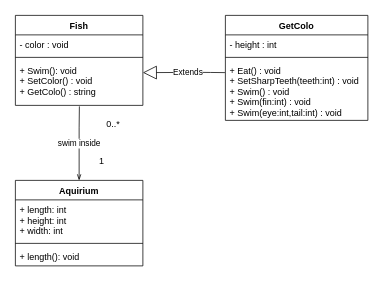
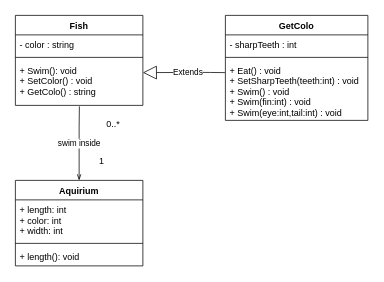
node "- color : void": label "- color : void" -> "- color : string"
node "- height : int": label "- height : int" -> "- sharpTeeth : int"
node "+ length: int + height: int + width: int": label "+ length: int + height: int + width: int" -> "+ length: int + color: int + width: int"
